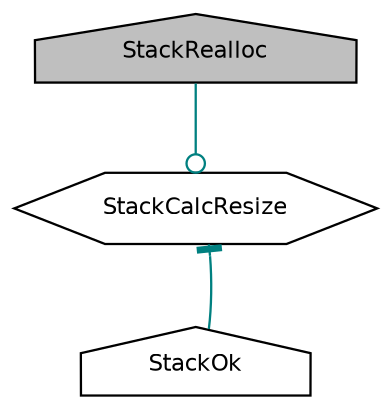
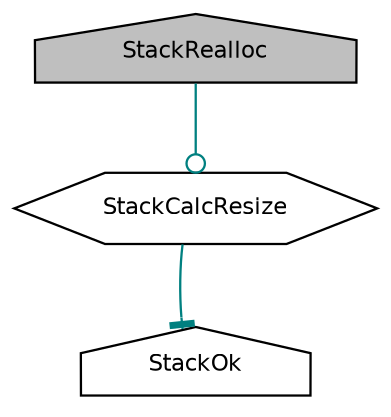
edge "StackOk" -> "StackCalcResize": reversed
